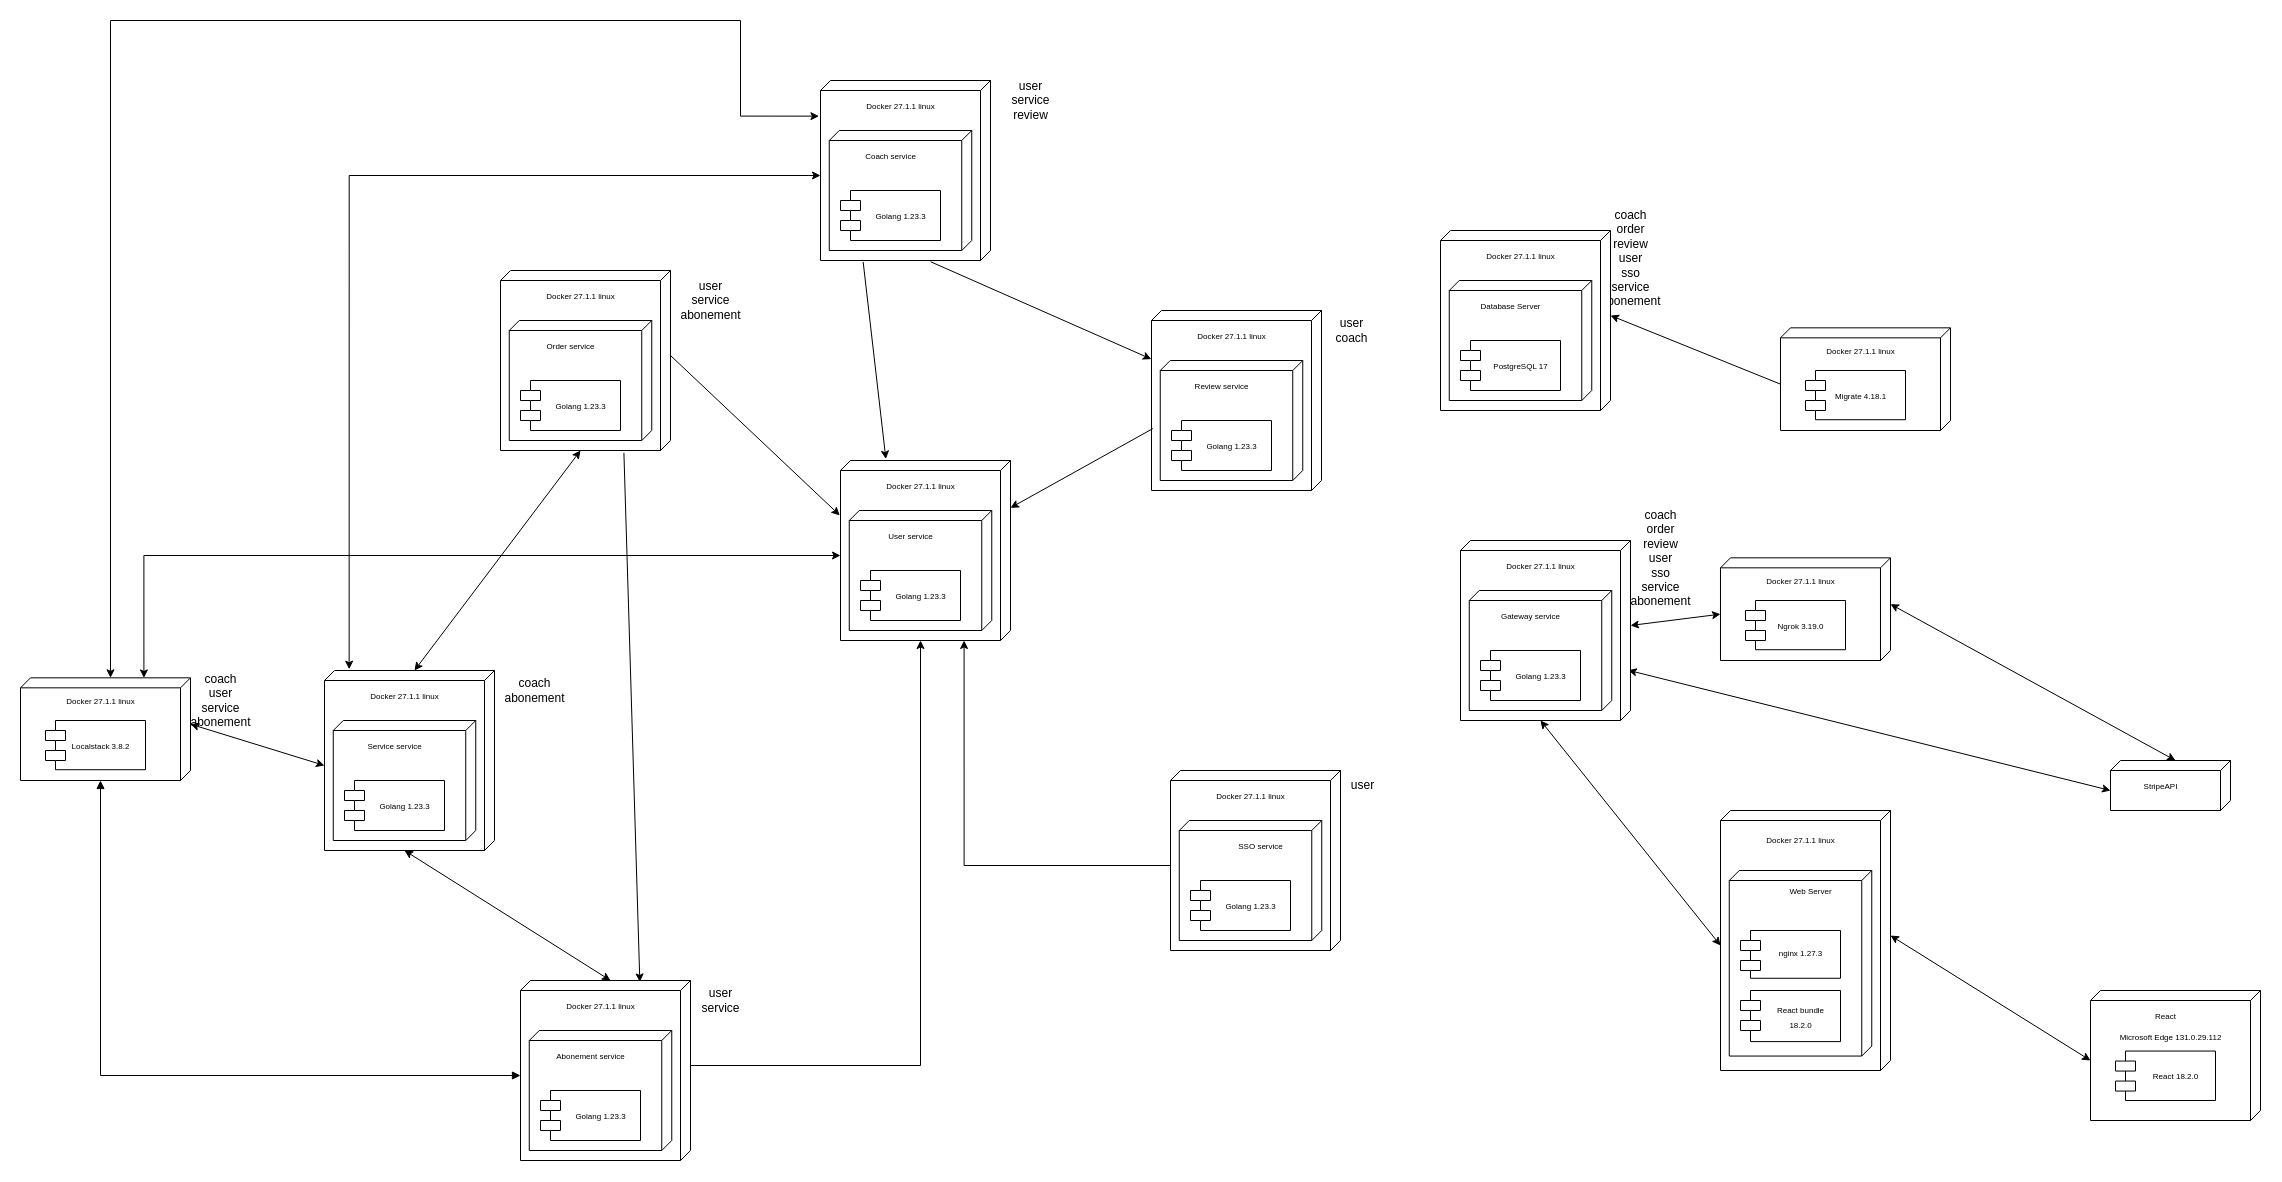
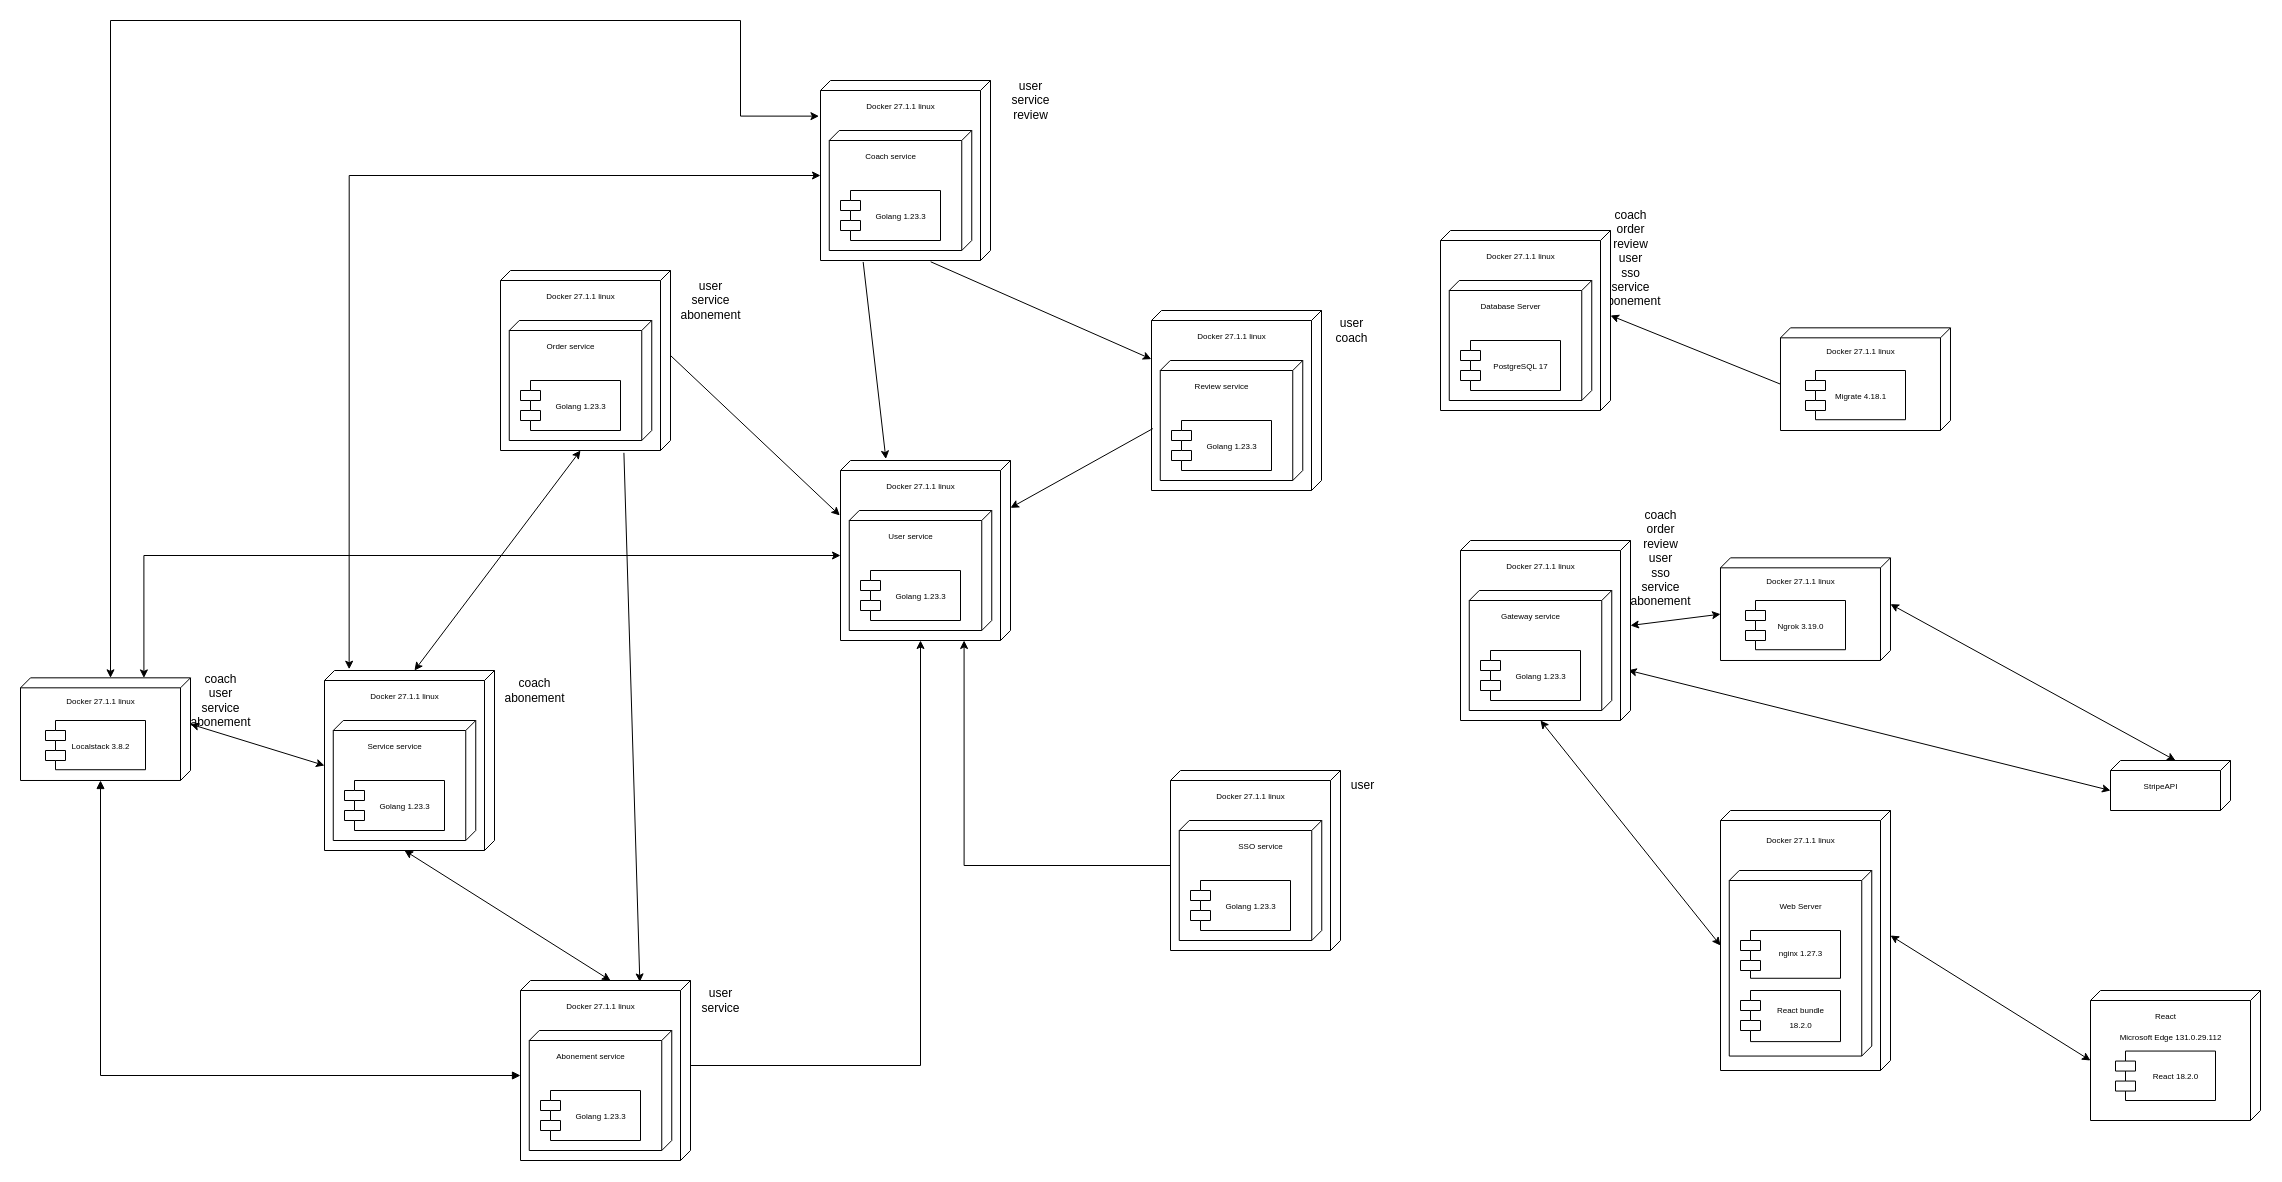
node "Web Server": moved (1811, 890) -> (1801, 905)
